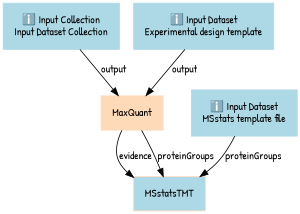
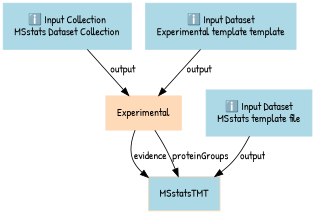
node "ℹ️ Input Collection Input Dataset Collection": label "ℹ️ Input Collection Input Dataset Collection" -> "ℹ️ Input Collection MSstats Dataset Collection"
node "ℹ️ Input Dataset Experimental design template": label "ℹ️ Input Dataset Experimental design template" -> "ℹ️ Input Dataset Experimental template template"
node "MaxQuant": label "MaxQuant" -> "Experimental"
edge "ℹ️ Input Dataset MSstats template file" -> "MSstatsTMT": label "proteinGroups" -> "output"
